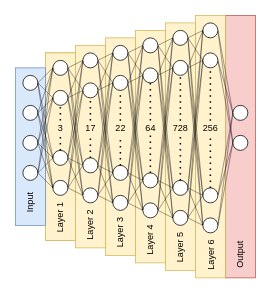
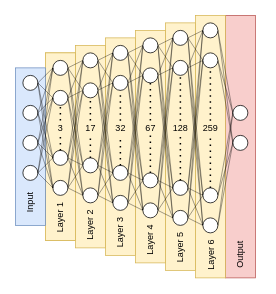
node "22": label "22" -> "32"
node "64": label "64" -> "67"
node "728": label "728" -> "128"
node "256": label "256" -> "259"
